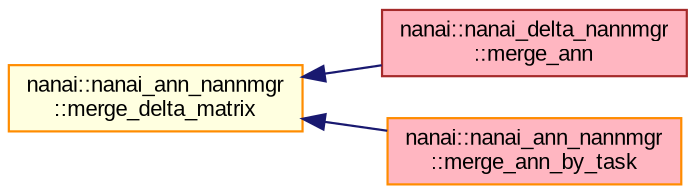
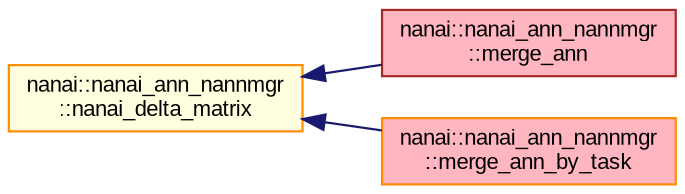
node "nanai::nanai_delta_nannmgr ::merge_ann": label "nanai::nanai_delta_nannmgr ::merge_ann" -> "nanai::nanai_ann_nannmgr ::merge_ann"
node "nanai::nanai_ann_nannmgr ::merge_delta_matrix": label "nanai::nanai_ann_nannmgr ::merge_delta_matrix" -> "nanai::nanai_ann_nannmgr ::nanai_delta_matrix"
